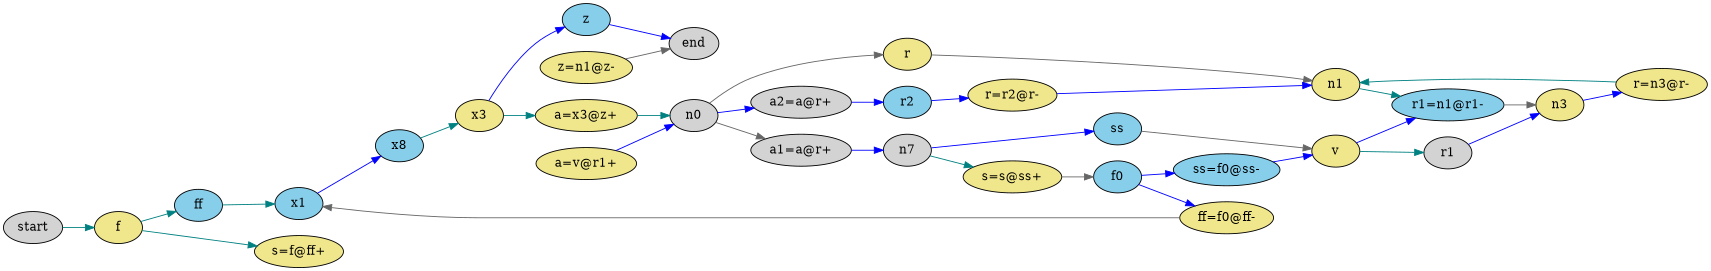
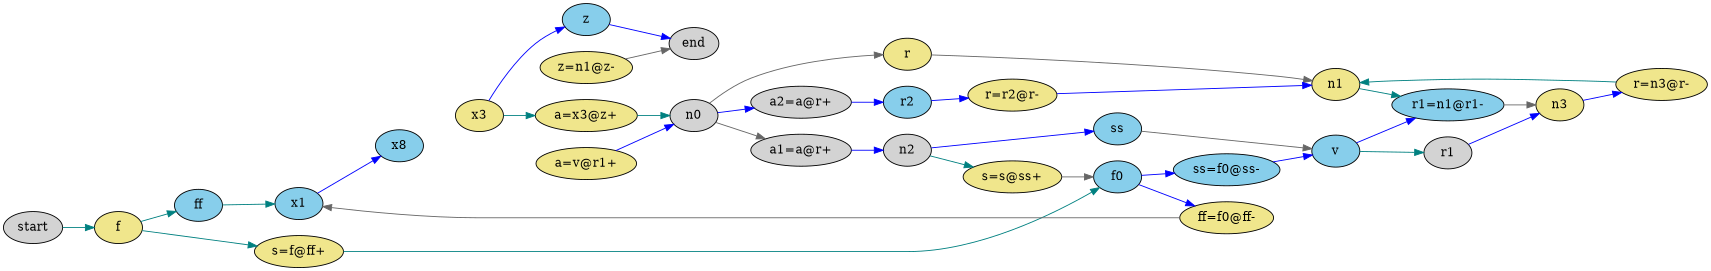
edge "x8" -> "x3": removed
node "n7": label "n7" -> "n2"
node "v": fillcolor khaki -> skyblue
edge "s=f@ff+" -> "f0": added
